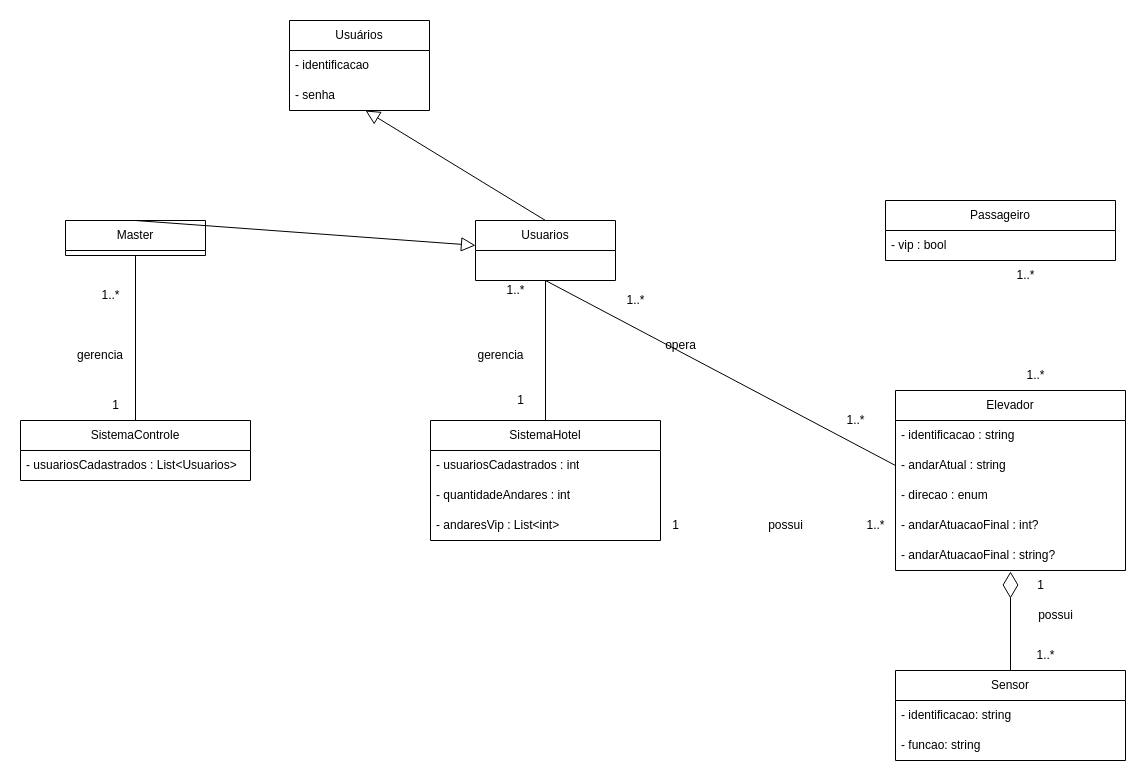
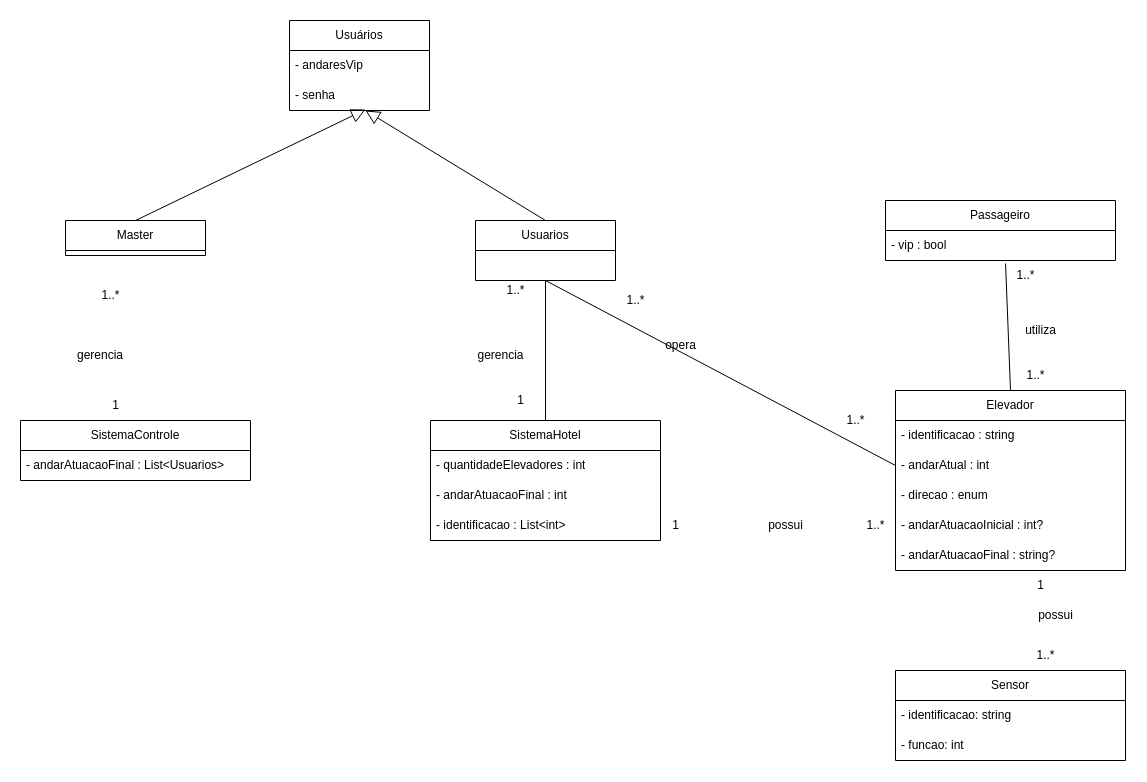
node "- identificacao": label "- identificacao" -> "- andaresVip"
edge "Master" -> "Usuarios": now "Master" -> "- senha"
edge "- vip : bool" -- "Elevador": added
node "utiliza": added
edge "Master" -- "SistemaControle": removed
node "- usuariosCadastrados : List<Usuarios>": label "- usuariosCadastrados : List<Usuarios>" -> "- andarAtuacaoFinal : List<Usuarios>"
node "- usuariosCadastrados : int": label "- usuariosCadastrados : int" -> "- quantidadeElevadores : int"
node "- andarAtual : string": label "- andarAtual : string" -> "- andarAtual : int"
node "- quantidadeAndares : int": label "- quantidadeAndares : int" -> "- andarAtuacaoFinal : int"
node "- andaresVip : List<int>": label "- andaresVip : List<int>" -> "- identificacao : List<int>"
node "- andarAtuacaoFinal : int?": label "- andarAtuacaoFinal : int?" -> "- andarAtuacaoInicial : int?"
edge "Sensor" -> "- andarAtuacaoFinal : string?": removed
node "- funcao: string": label "- funcao: string" -> "- funcao: int"
